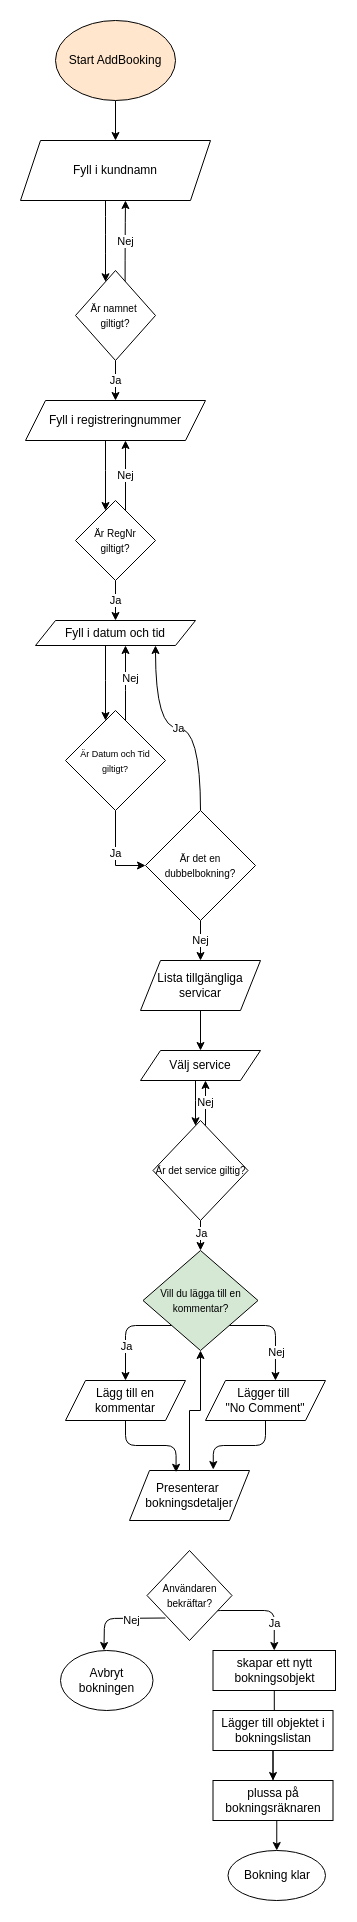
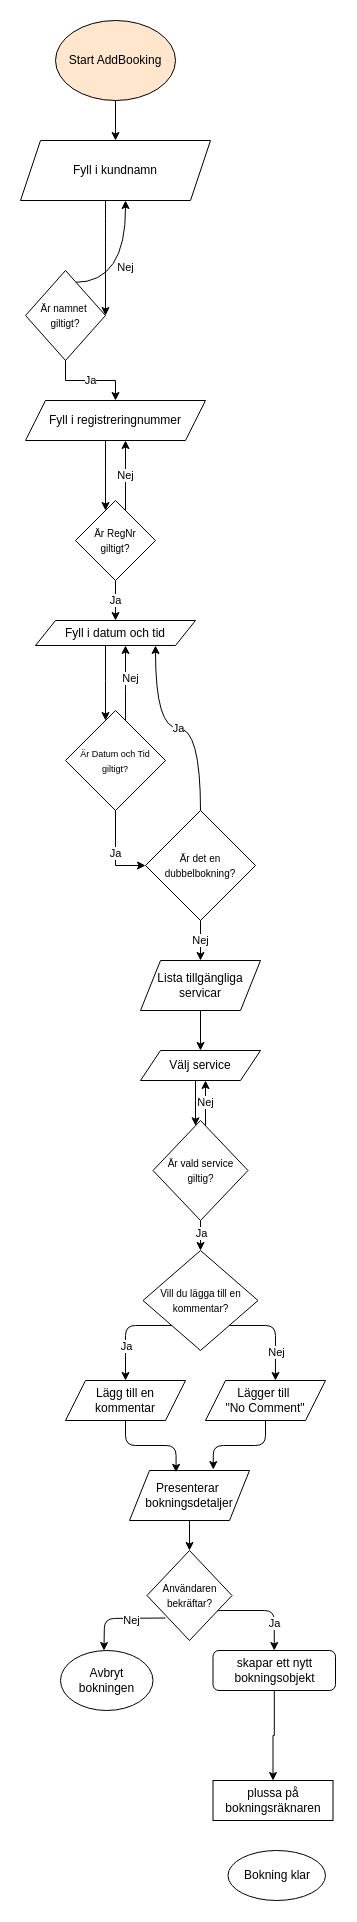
node "Är namnet giltigt?": moved (116, 316) -> (66, 316)
node "Är det service giltig?": label "Är det service giltig?" -> "Är vald service giltig?"
node "Vill du lägga till en kommentar?": fillcolor #d5e8d4 -> #ffffff
edge "Presenterar bokningsdetaljer" -> "Vill du lägga till en kommentar?": now "Presenterar bokningsdetaljer" -> "Användaren bekräftar?"
node "skapar ett nytt bokningsobjekt": shape rectangle -> rounded rectangle
node "Lägger till objektet i bokningslistan": removed
edge "Lägger till objektet i bokningslistan" -> "Bokning klar": removed
